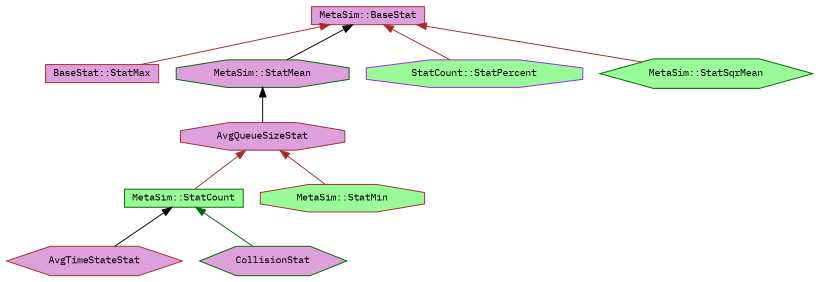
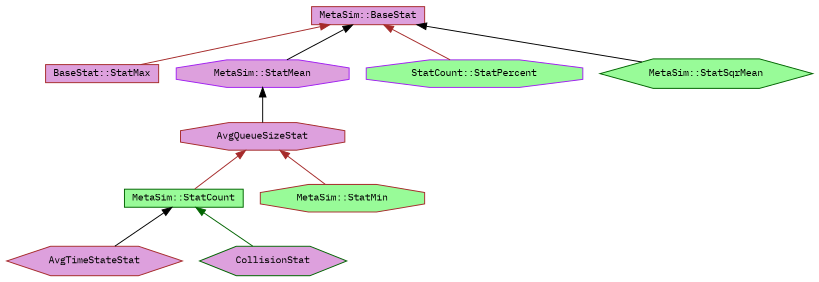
edge "MetaSim::StatSqrMean" -> "MetaSim::BaseStat": color brown -> black
node "MetaSim::StatMean": color darkgreen -> purple
